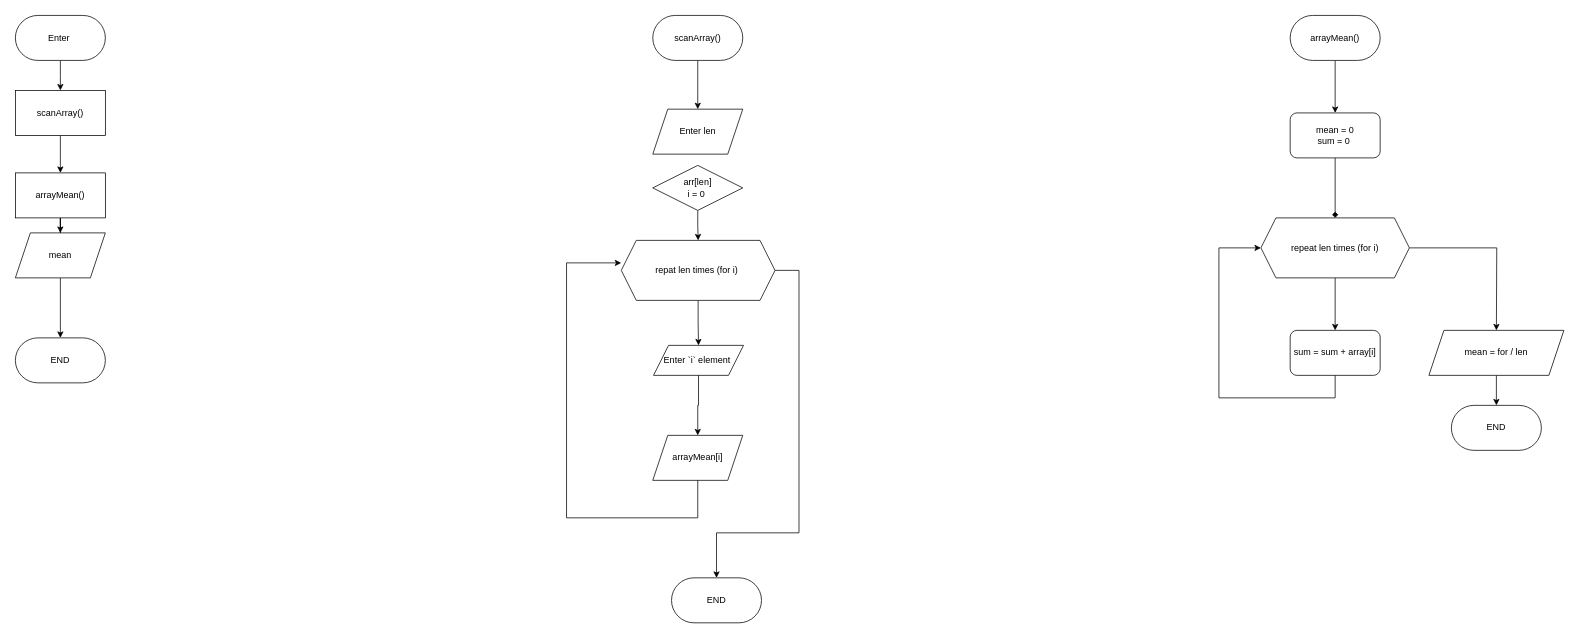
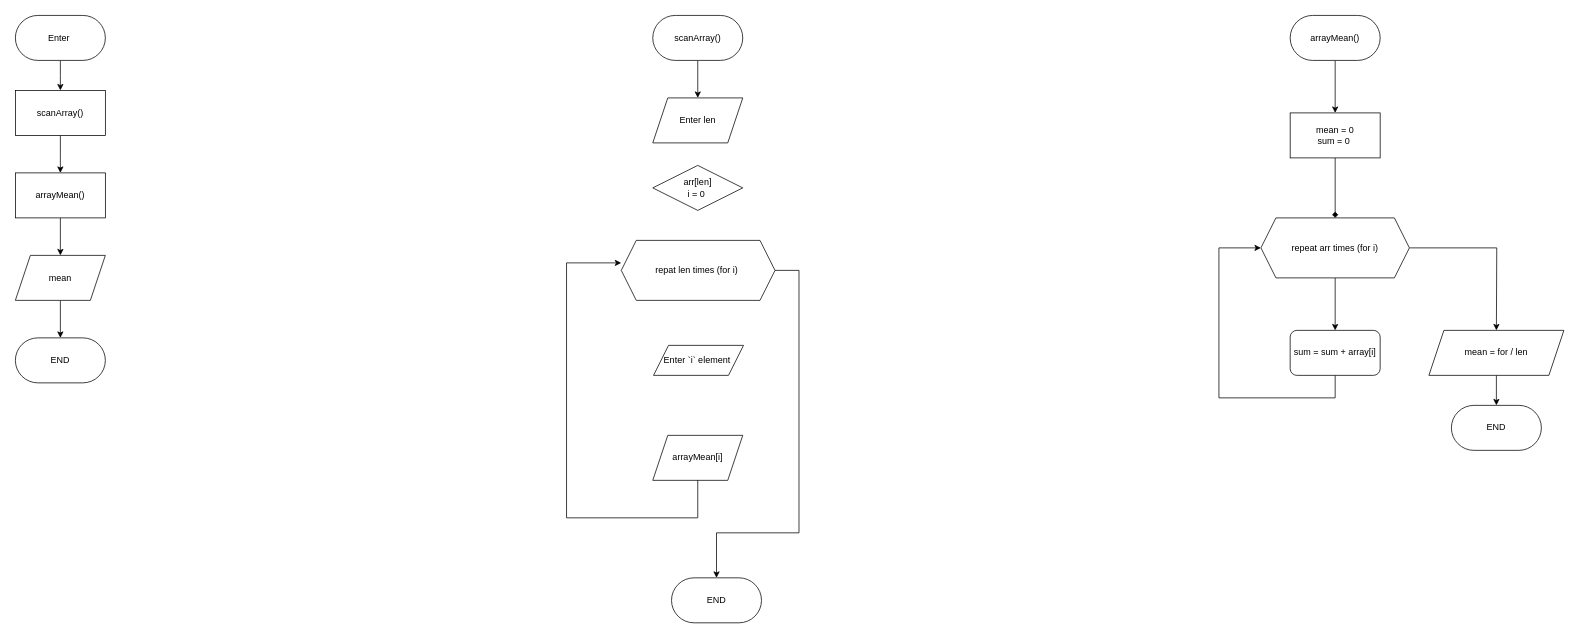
node "Enter len": moved (698, 132) -> (698, 120)
node "mean = 0 sum = 0": shape rounded rectangle -> rectangle
edge "arr[len] i = 0" -> "repat len times (for i)": removed
node "repeat len times (for i)": label "repeat len times (for i)" -> "repeat arr times (for i)"
node "mean": moved (60, 255) -> (60, 278)
edge "repat len times (for i)" -> "Enter `i` element": removed
edge "Enter `i` element" -> "arrayMean[i]": removed
